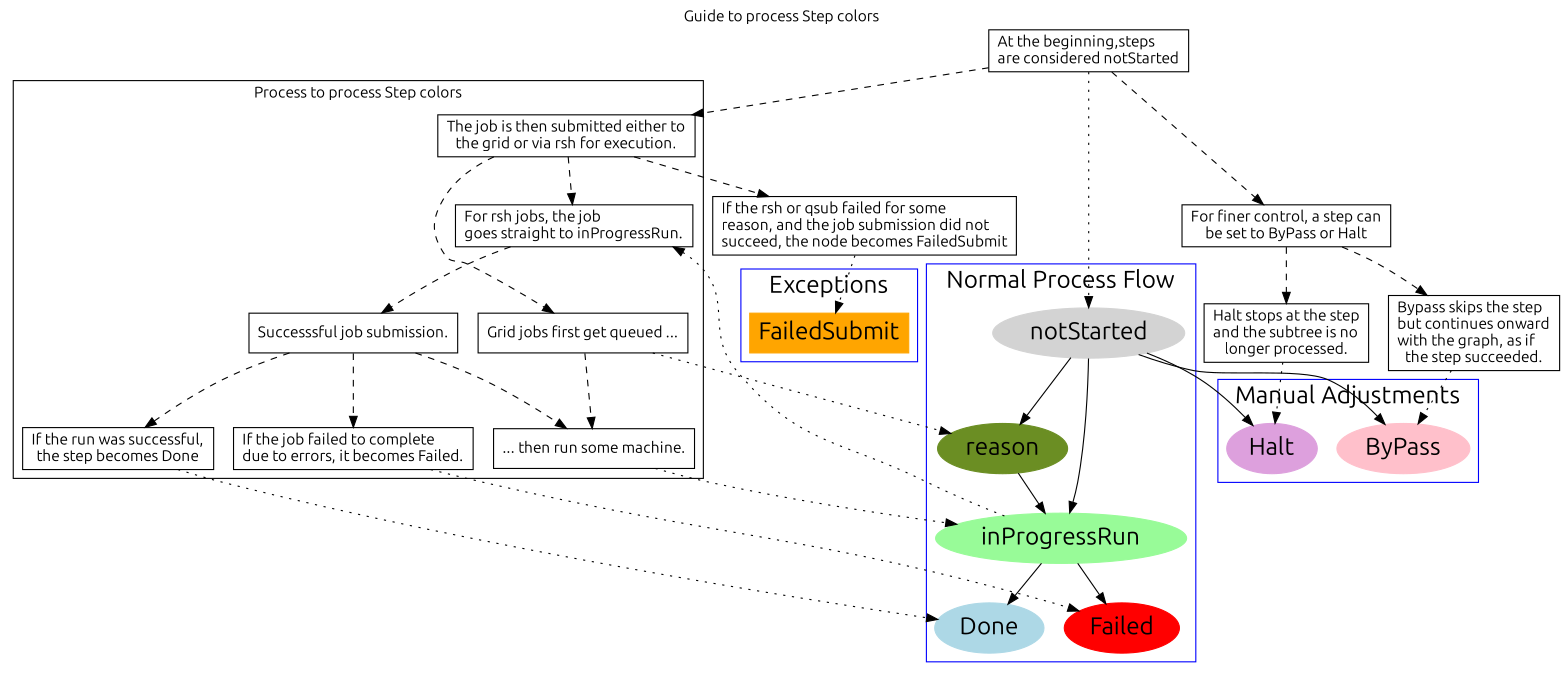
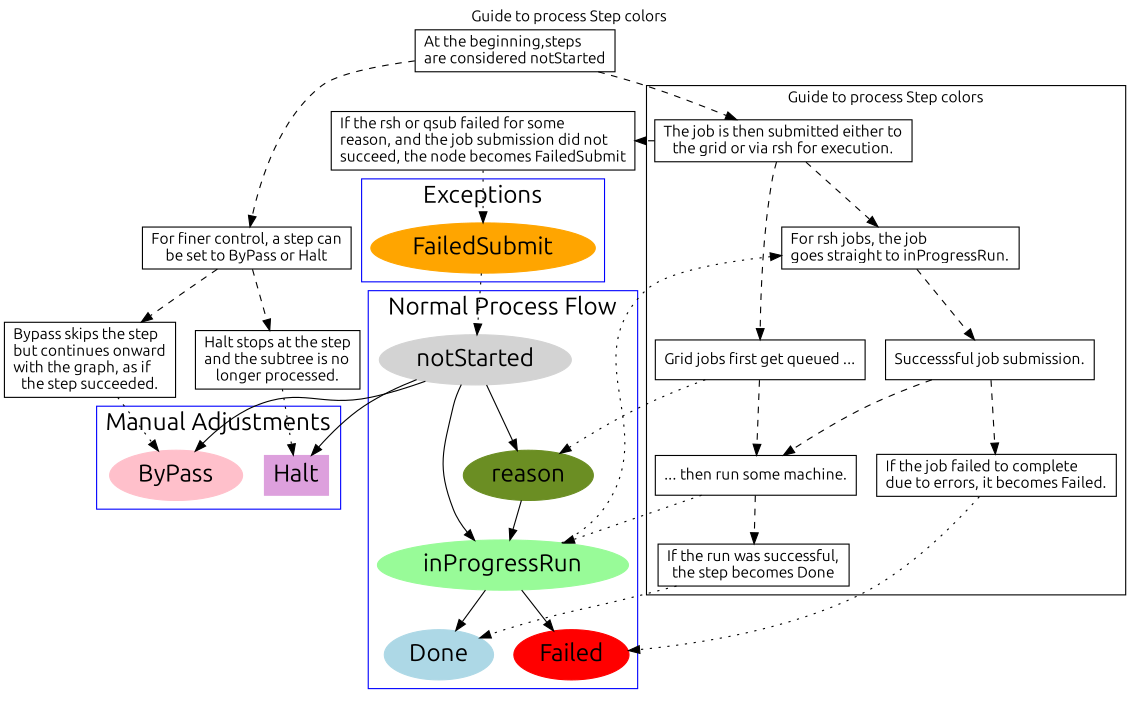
cluster "Process to process Step colors": label "Process to process Step colors" -> "Guide to process Step colors"
edge "At the beginning,steps are considered notStarted" -> "notStarted": now "FailedSubmit" -> "notStarted"
node "FailedSubmit": shape box -> ellipse
edge "Successsful job submission." -> "If the run was successful, the step becomes Done": now "... then run some machine." -> "If the run was successful, the step becomes Done"
node "Halt": shape ellipse -> box
